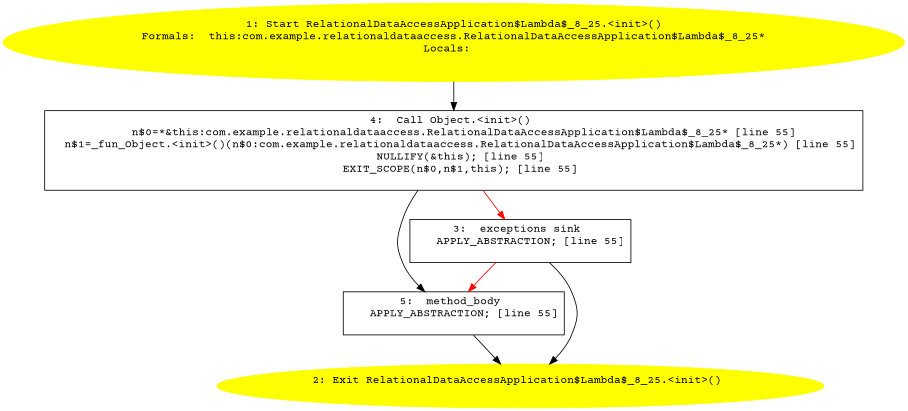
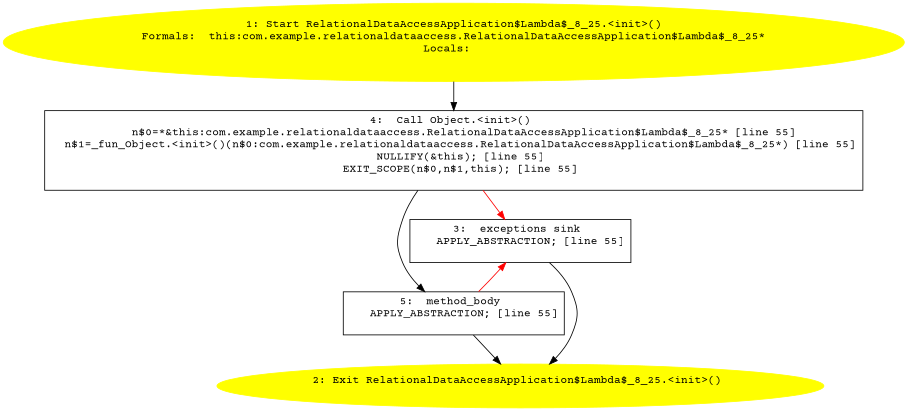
edge "3:  exceptions sink APPLY_ABSTRACTION; [line 55]" -> "5:  method_body APPLY_ABSTRACTION; [line 55]": reversed
